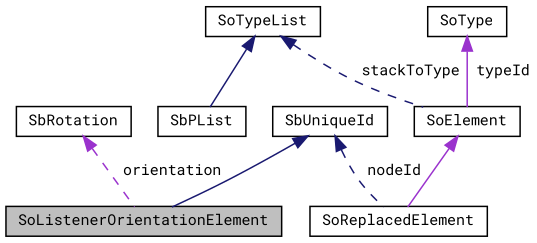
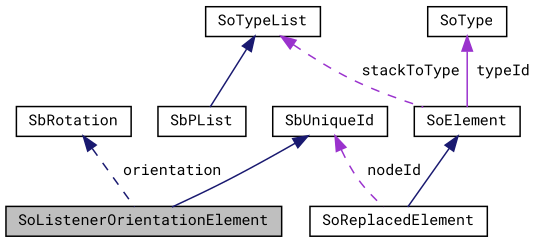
edge "SoElement" -> "SoTypeList": color midnightblue -> darkorchid3
edge "SoListenerOrientationElement" -> "SbRotation": color darkorchid3 -> midnightblue
edge "SoReplacedElement" -> "SoElement": color darkorchid3 -> midnightblue
edge "SoReplacedElement" -> "SbUniqueId": color midnightblue -> darkorchid3
